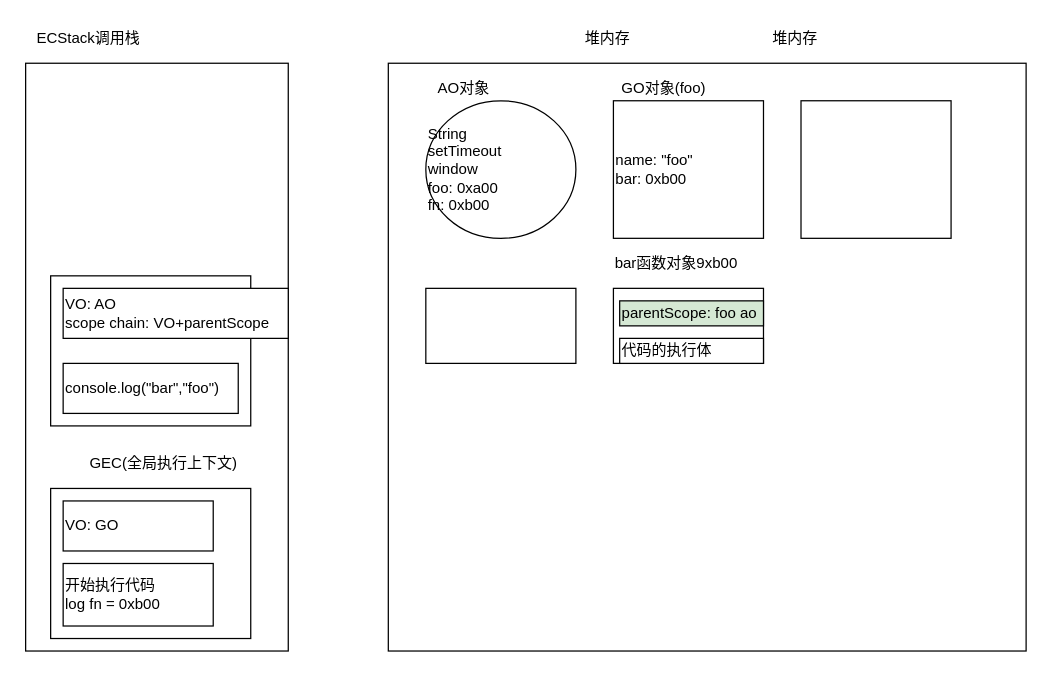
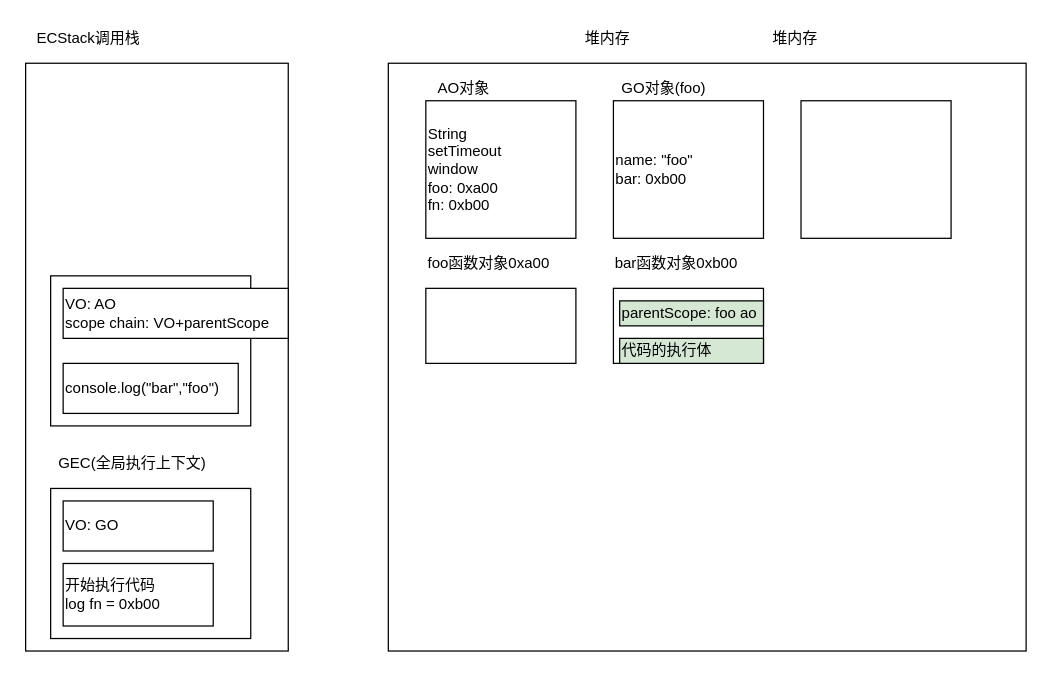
node "String setTimeout window foo: 0xa00 fn: 0xb00": shape ellipse -> rectangle
node "foo函数对象0xa00": added
node "bar函数对象9xb00": label "bar函数对象9xb00" -> "bar函数对象0xb00"
node "代码的执行体": fillcolor #ffffff -> #d5e8d4
node "GEC(全局执行上下文)": moved (163, 463) -> (132, 463)
